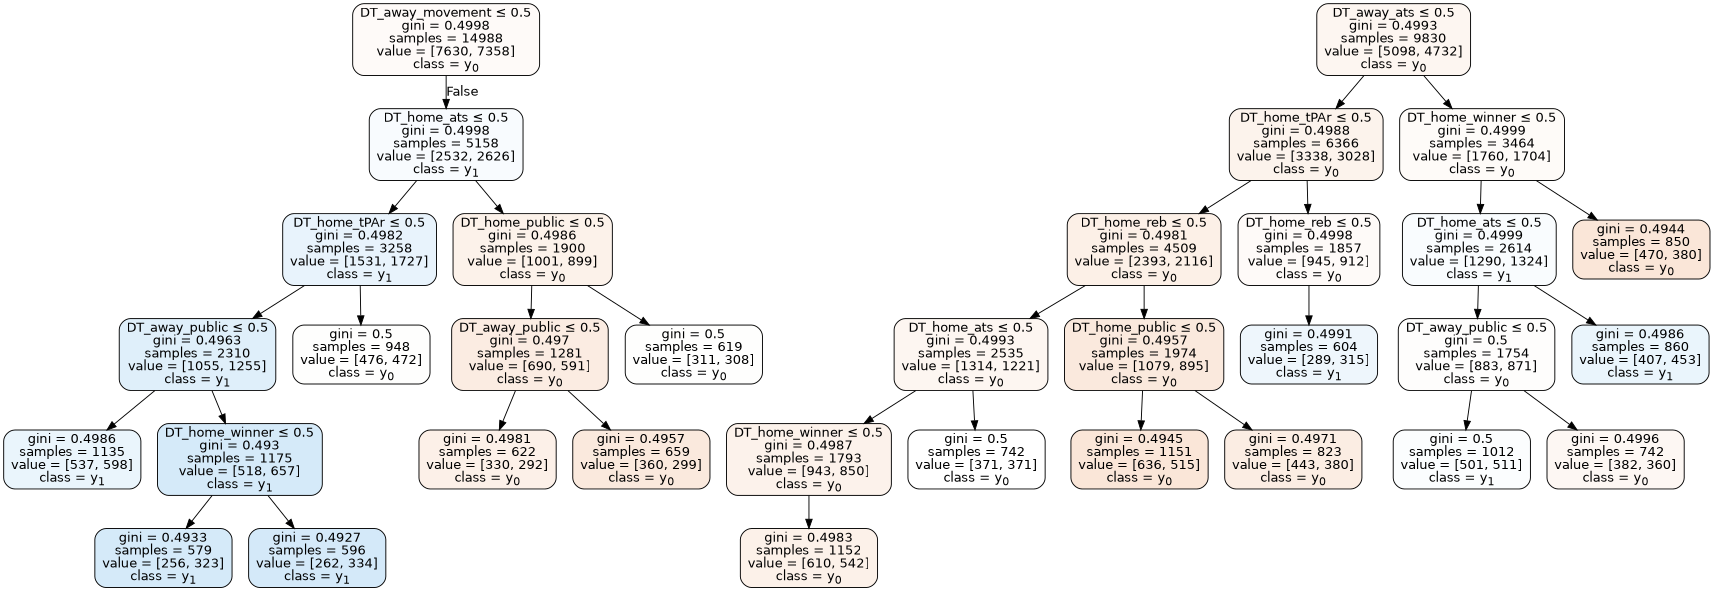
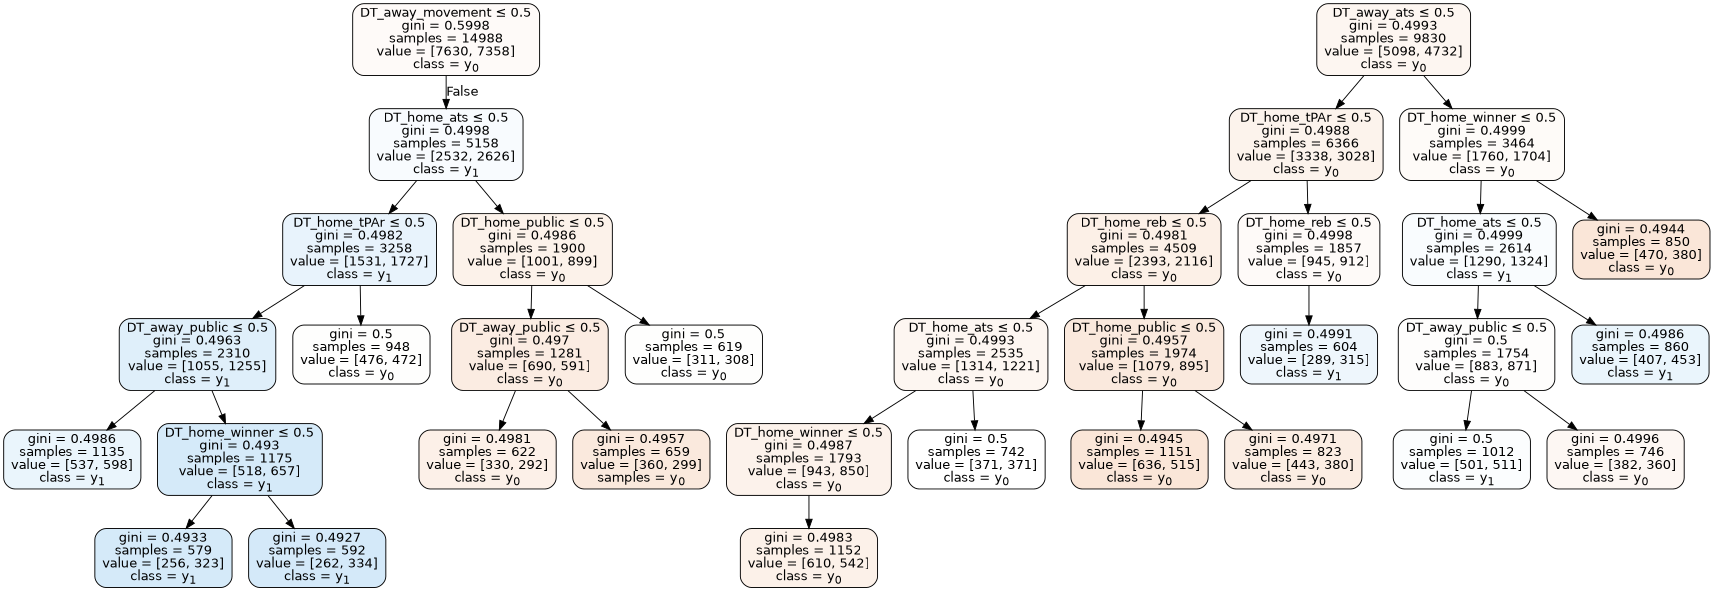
node "DT_away_movement ≤ 0.5": text "gini = 0.4998" -> "gini = 0.5998"
node "gini = 0.4996": text "samples = 742" -> "samples = 746"
node "gini = 0.4957": text "class = y" -> "samples = y"
node "gini = 0.4927": text "samples = 596" -> "samples = 592"
